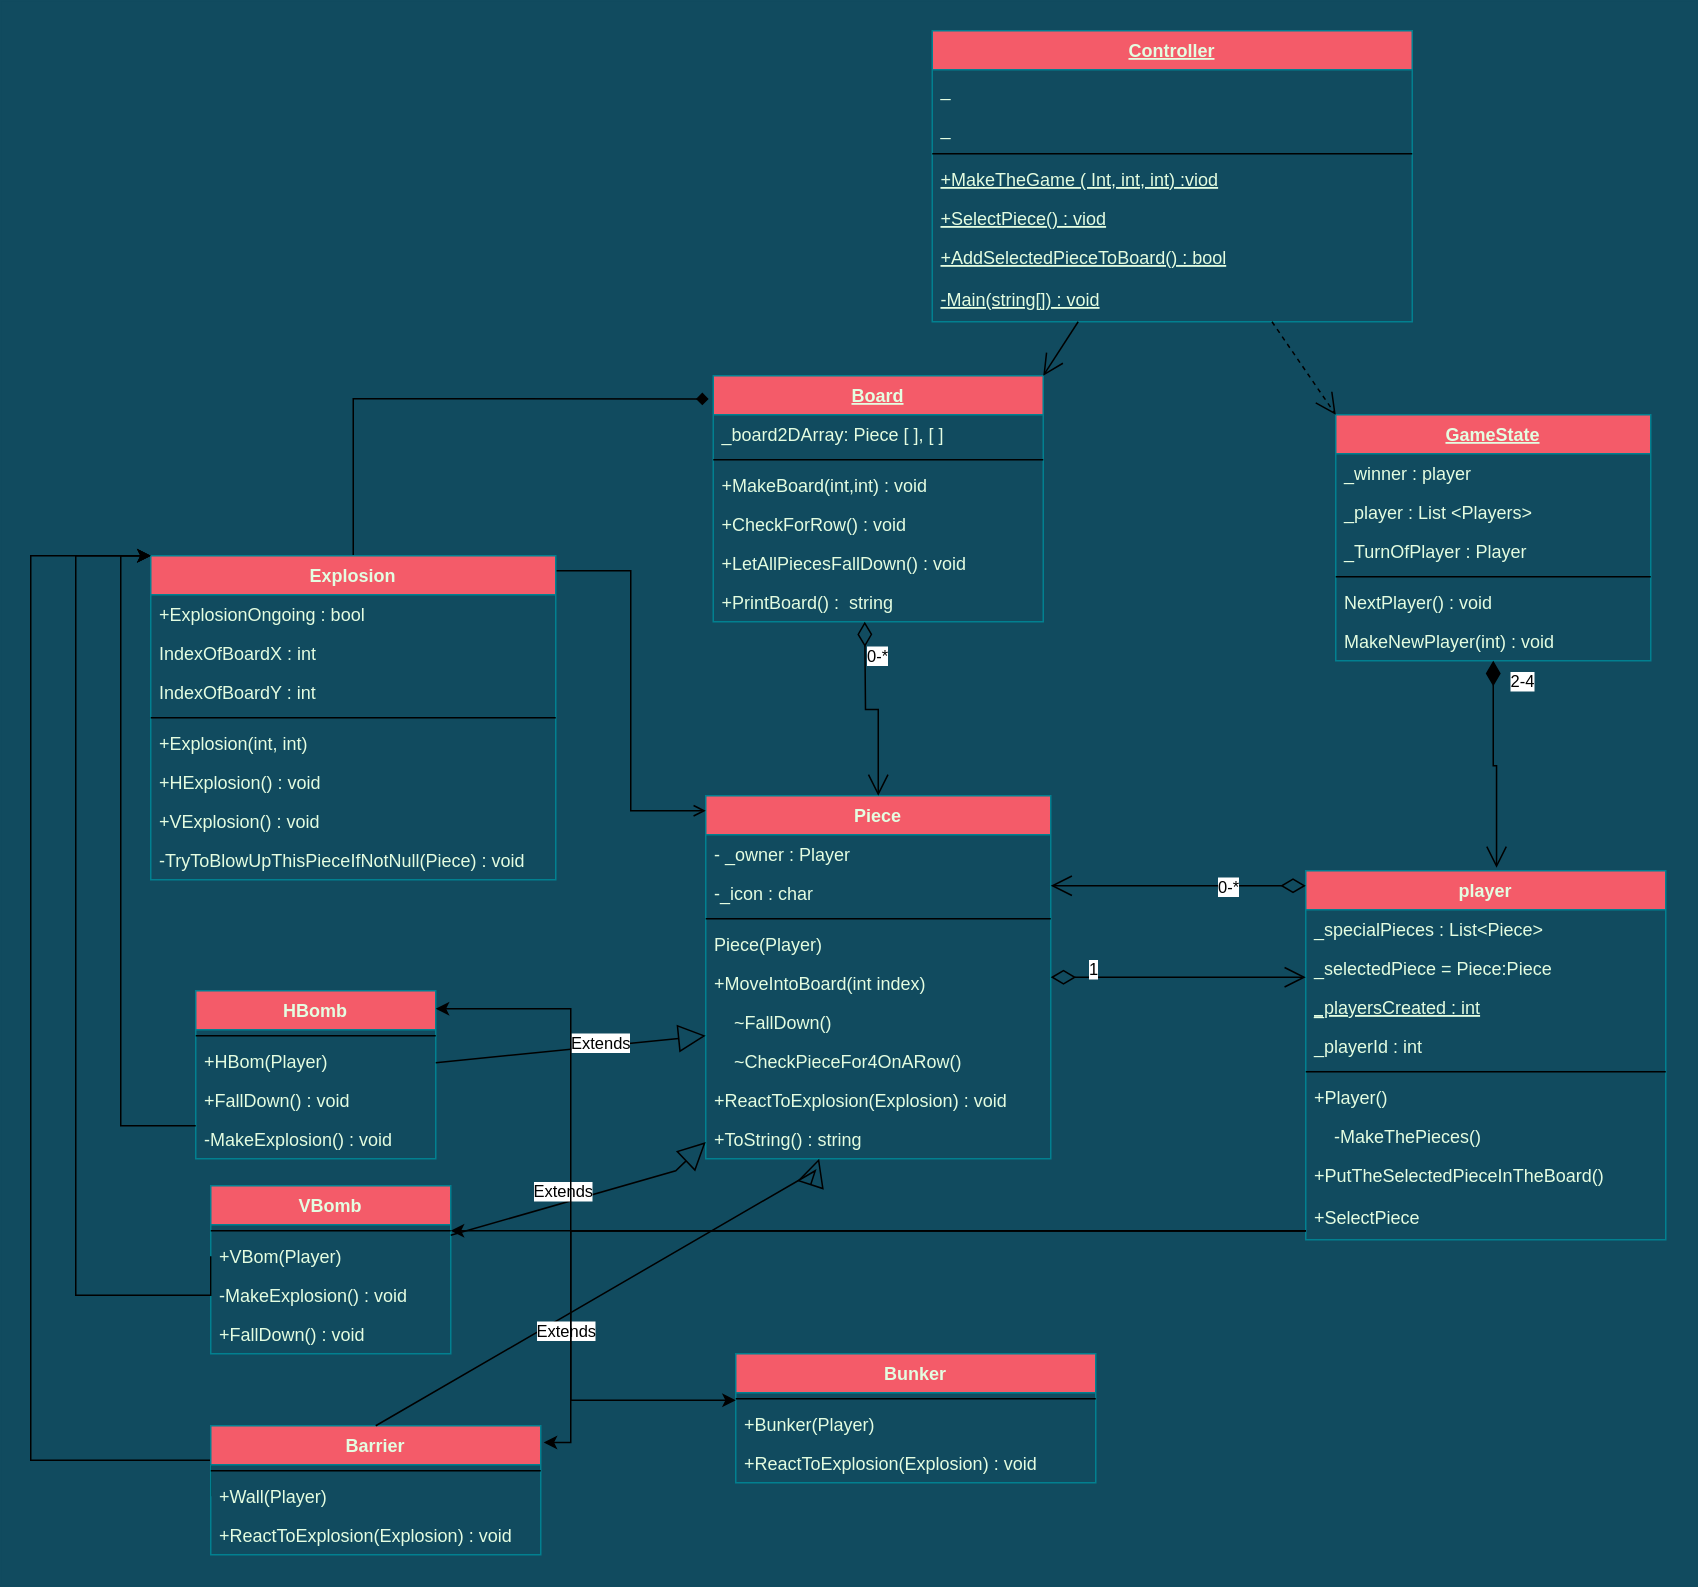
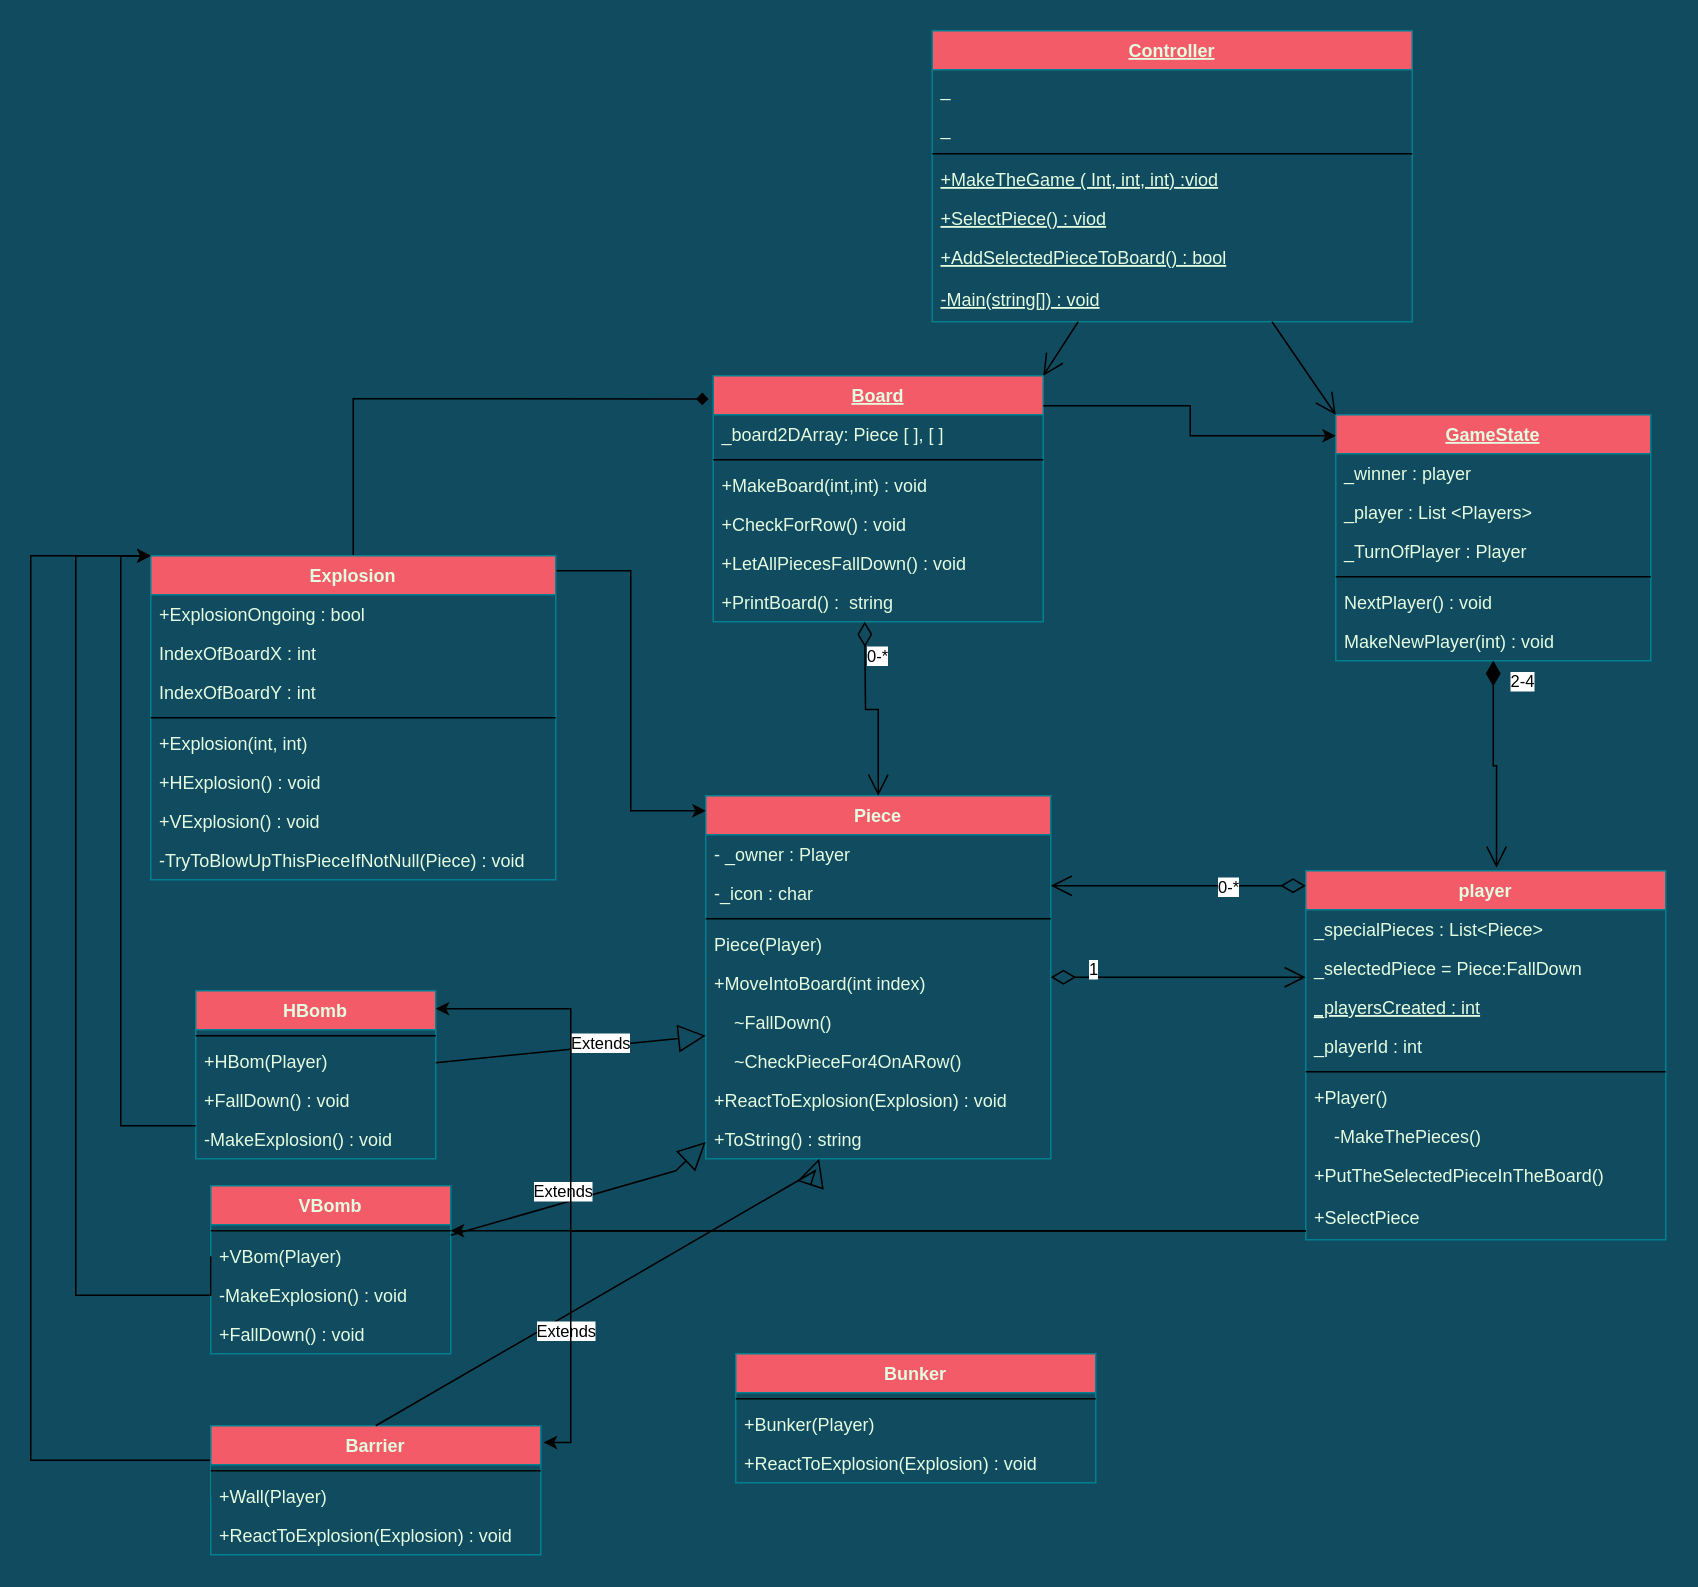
edge "Controller" -> "GameState": style dashed -> solid
edge "Board" -> "GameState": added
edge "Explosion" -> "Piece": arrowhead open -> classic
node "_selectedPiece = Piece:Piece": label "_selectedPiece = Piece:Piece" -> "_selectedPiece = Piece:FallDown"
edge "player" -> "Bunker": removed
